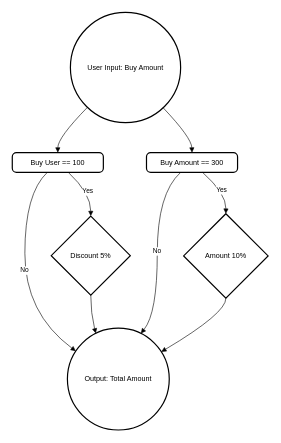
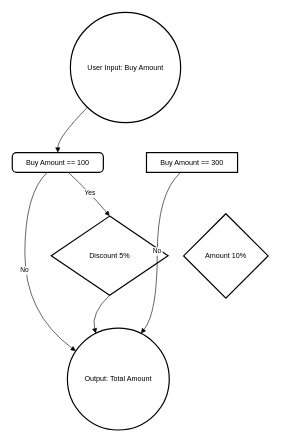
edge "User Input: Buy Amount" -> "Buy Amount == 300": removed
node "Buy User == 100": label "Buy User == 100" -> "Buy Amount == 100"
node "Buy Amount == 300": shape rounded rectangle -> rectangle
edge "Buy Amount == 300" -> "Amount 10%": removed, label "Yes"
node "Discount 5%": size 79x79 -> 117x79
edge "Amount 10%" -> "Output: Total Amount": removed
